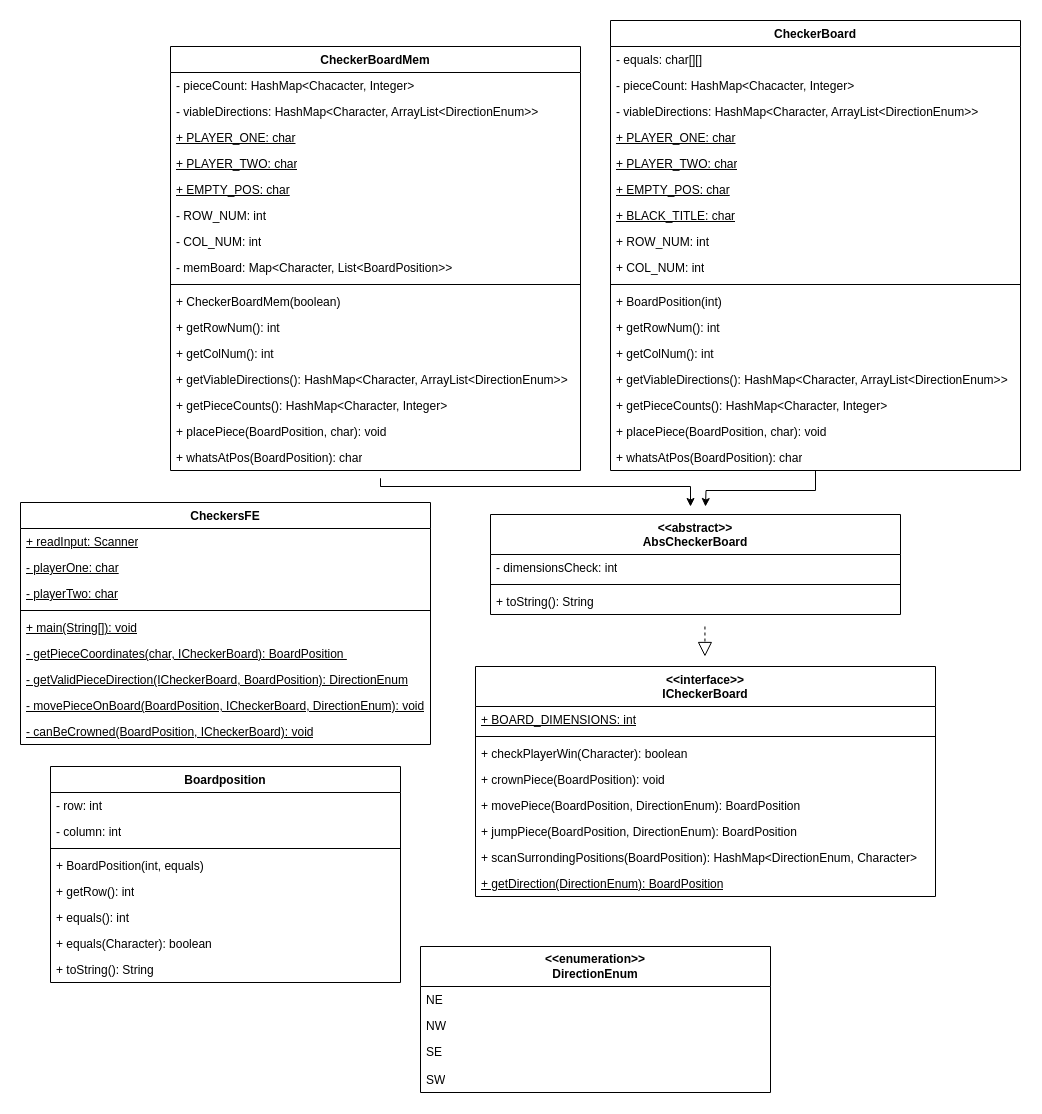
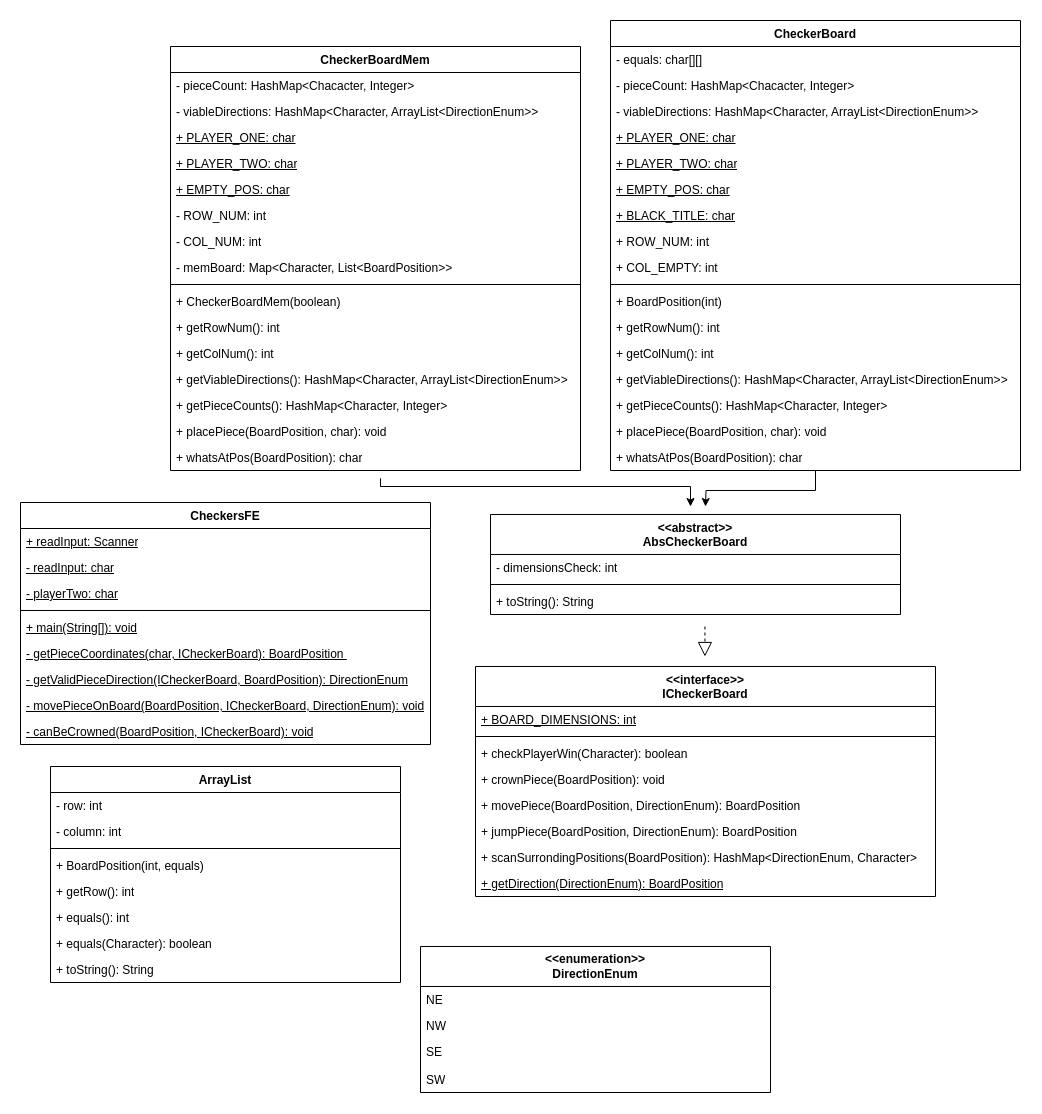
node "+ COL_NUM: int": label "+ COL_NUM: int" -> "+ COL_EMPTY: int"
node "- playerOne: char": label "- playerOne: char" -> "- readInput: char"
node "Boardposition": label "Boardposition" -> "ArrayList"
